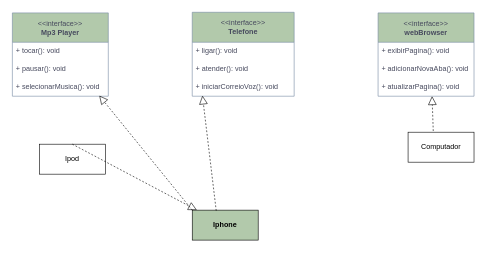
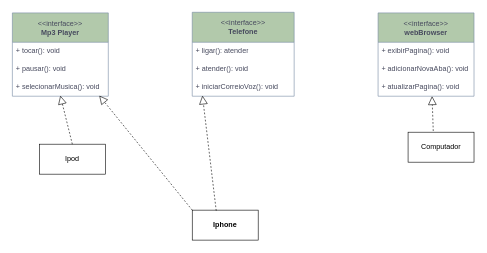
node "+ ligar(): void": label "+ ligar(): void" -> "+ ligar(): atender"
edge "Ipod" -> "Iphone": now "Ipod" -> "+ selecionarMusica(): void"
node "Iphone": fillcolor #b2c9ab -> #ffffff
